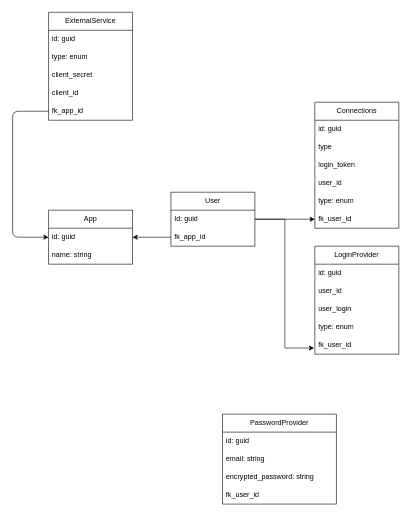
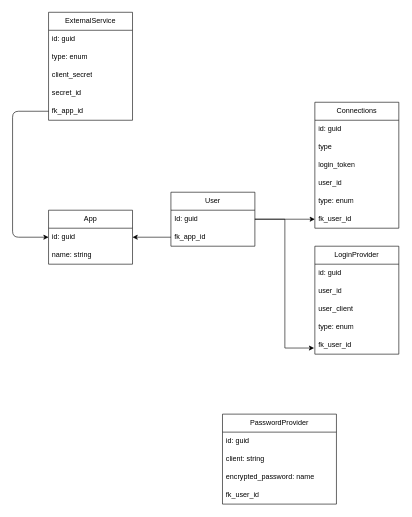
node "client_id": label "client_id" -> "secret_id"
node "user_login": label "user_login" -> "user_client"
node "email: string": label "email: string" -> "client: string"
node "encrypted_password: string": label "encrypted_password: string" -> "encrypted_password: name"
